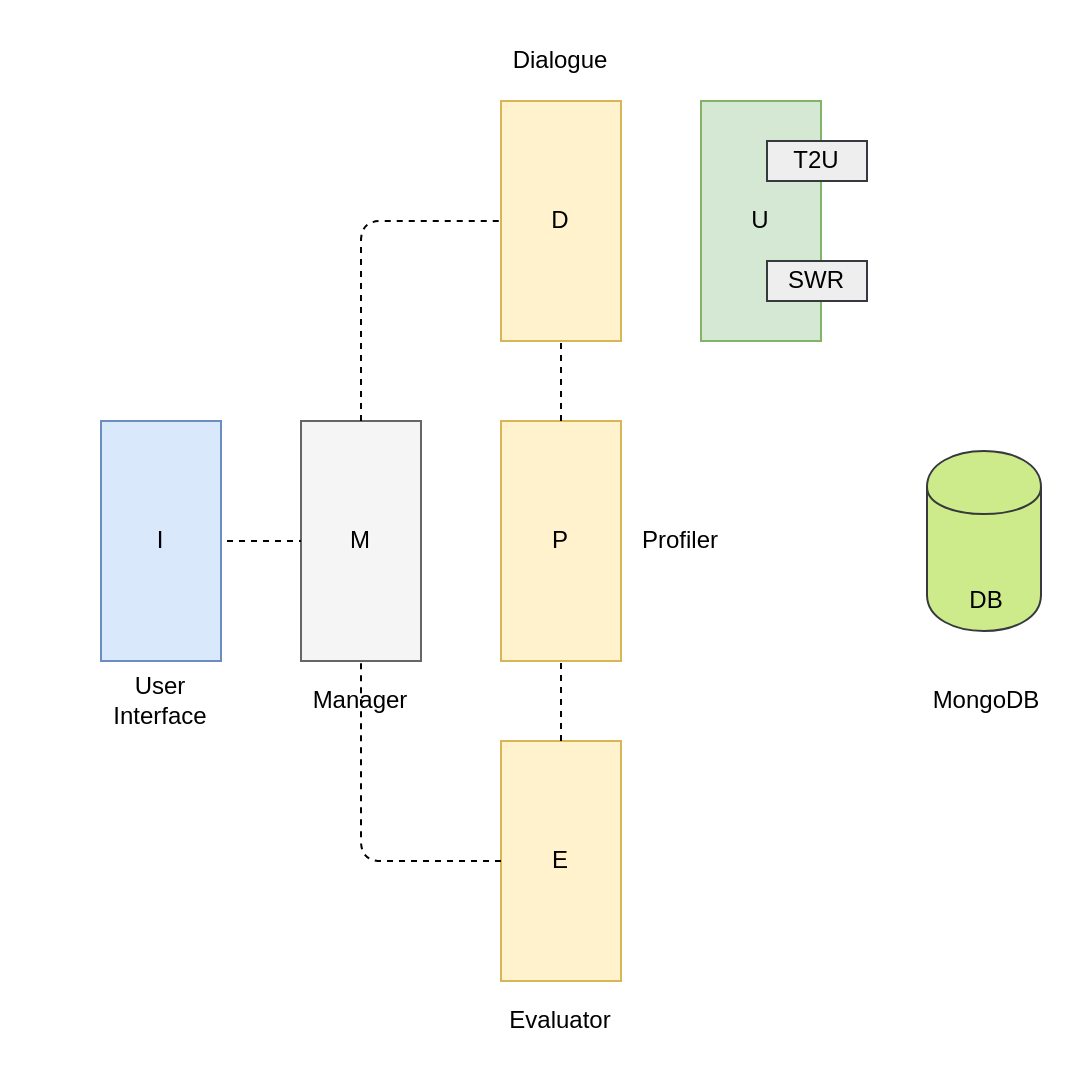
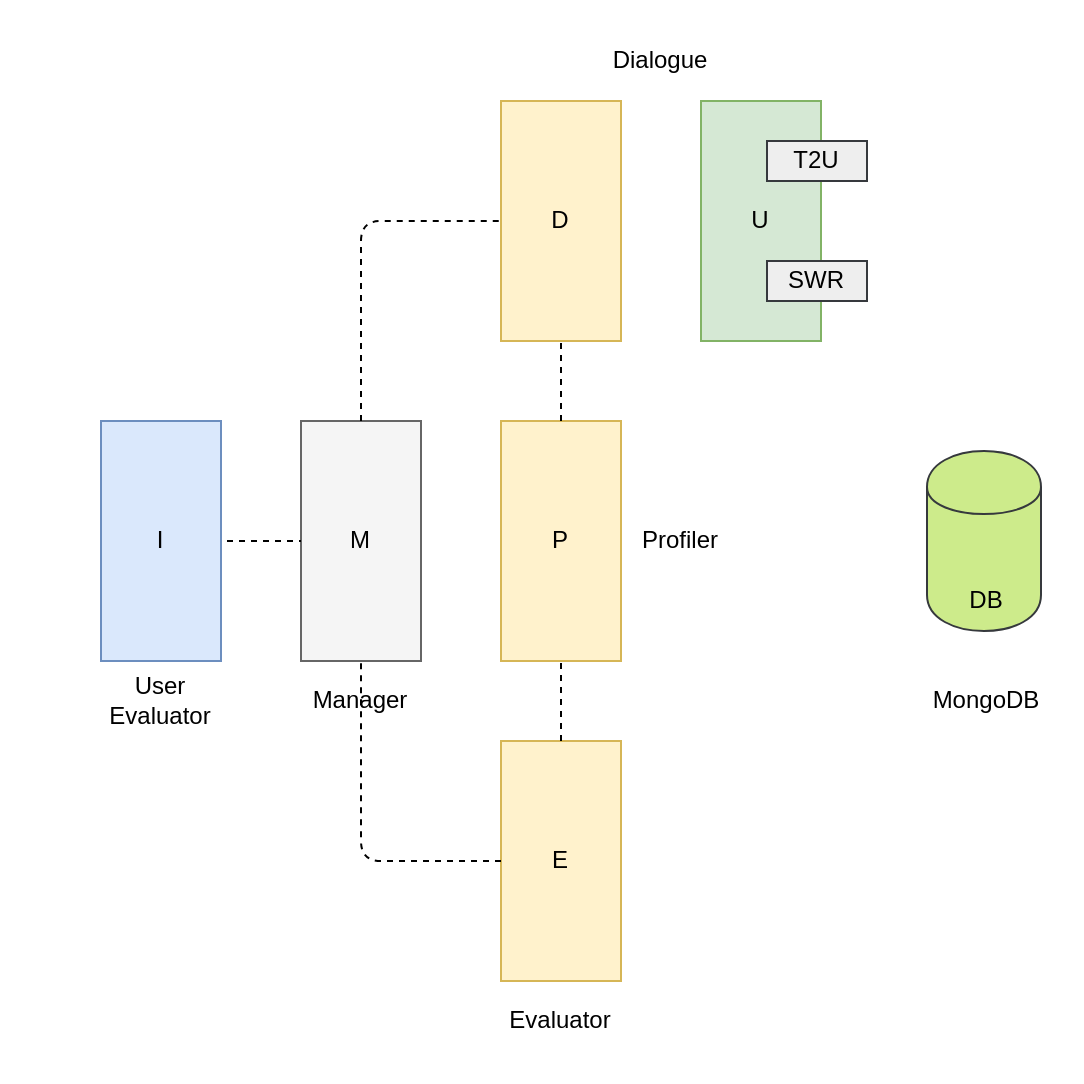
node "Dialogue": moved (561, 61) -> (661, 61)
node "User Interface": label "User Interface" -> "User Evaluator"
